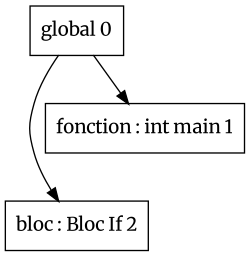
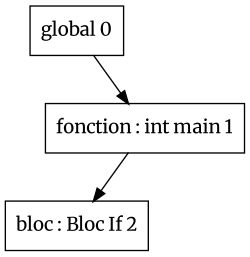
edge "global 0" -> "bloc : Bloc If 2": now "fonction : int main 1" -> "bloc : Bloc If 2"
